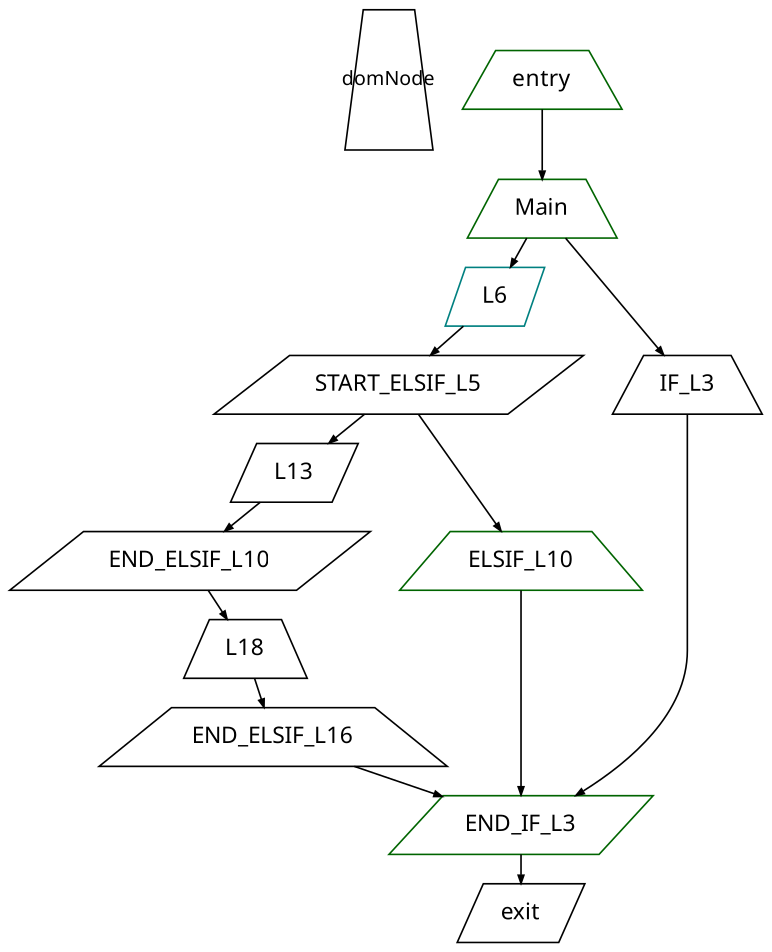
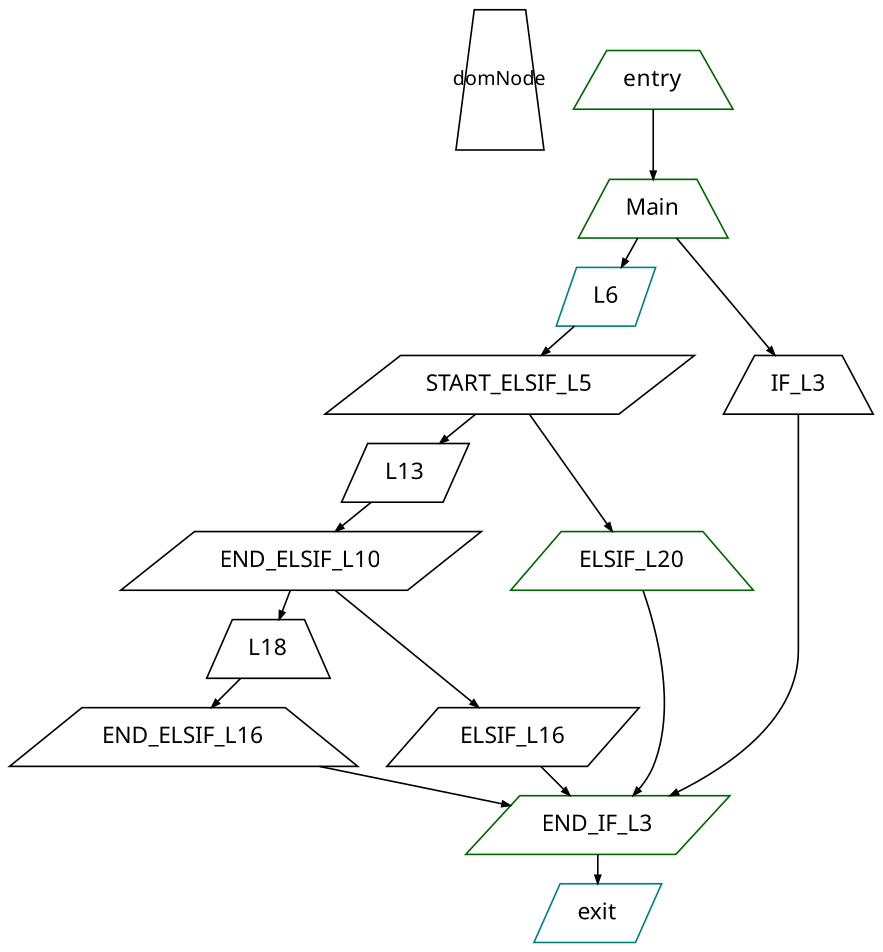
node "ELSIF_L10": label "ELSIF_L10" -> "ELSIF_L20"
node "ELSIF_L16": added
node "exit": color black -> teal
